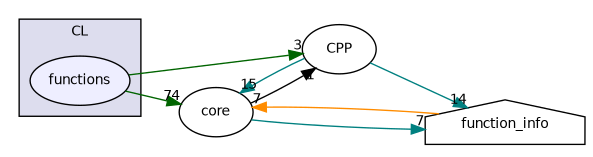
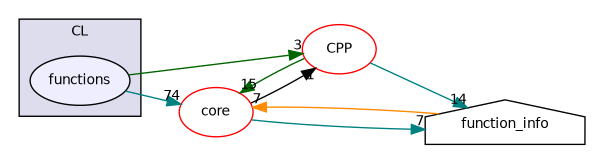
node "CPP": color black -> red
edge "CPP" -> "core": color teal -> darkgreen
edge "functions" -> "core": color darkgreen -> teal
node "core": color black -> red
